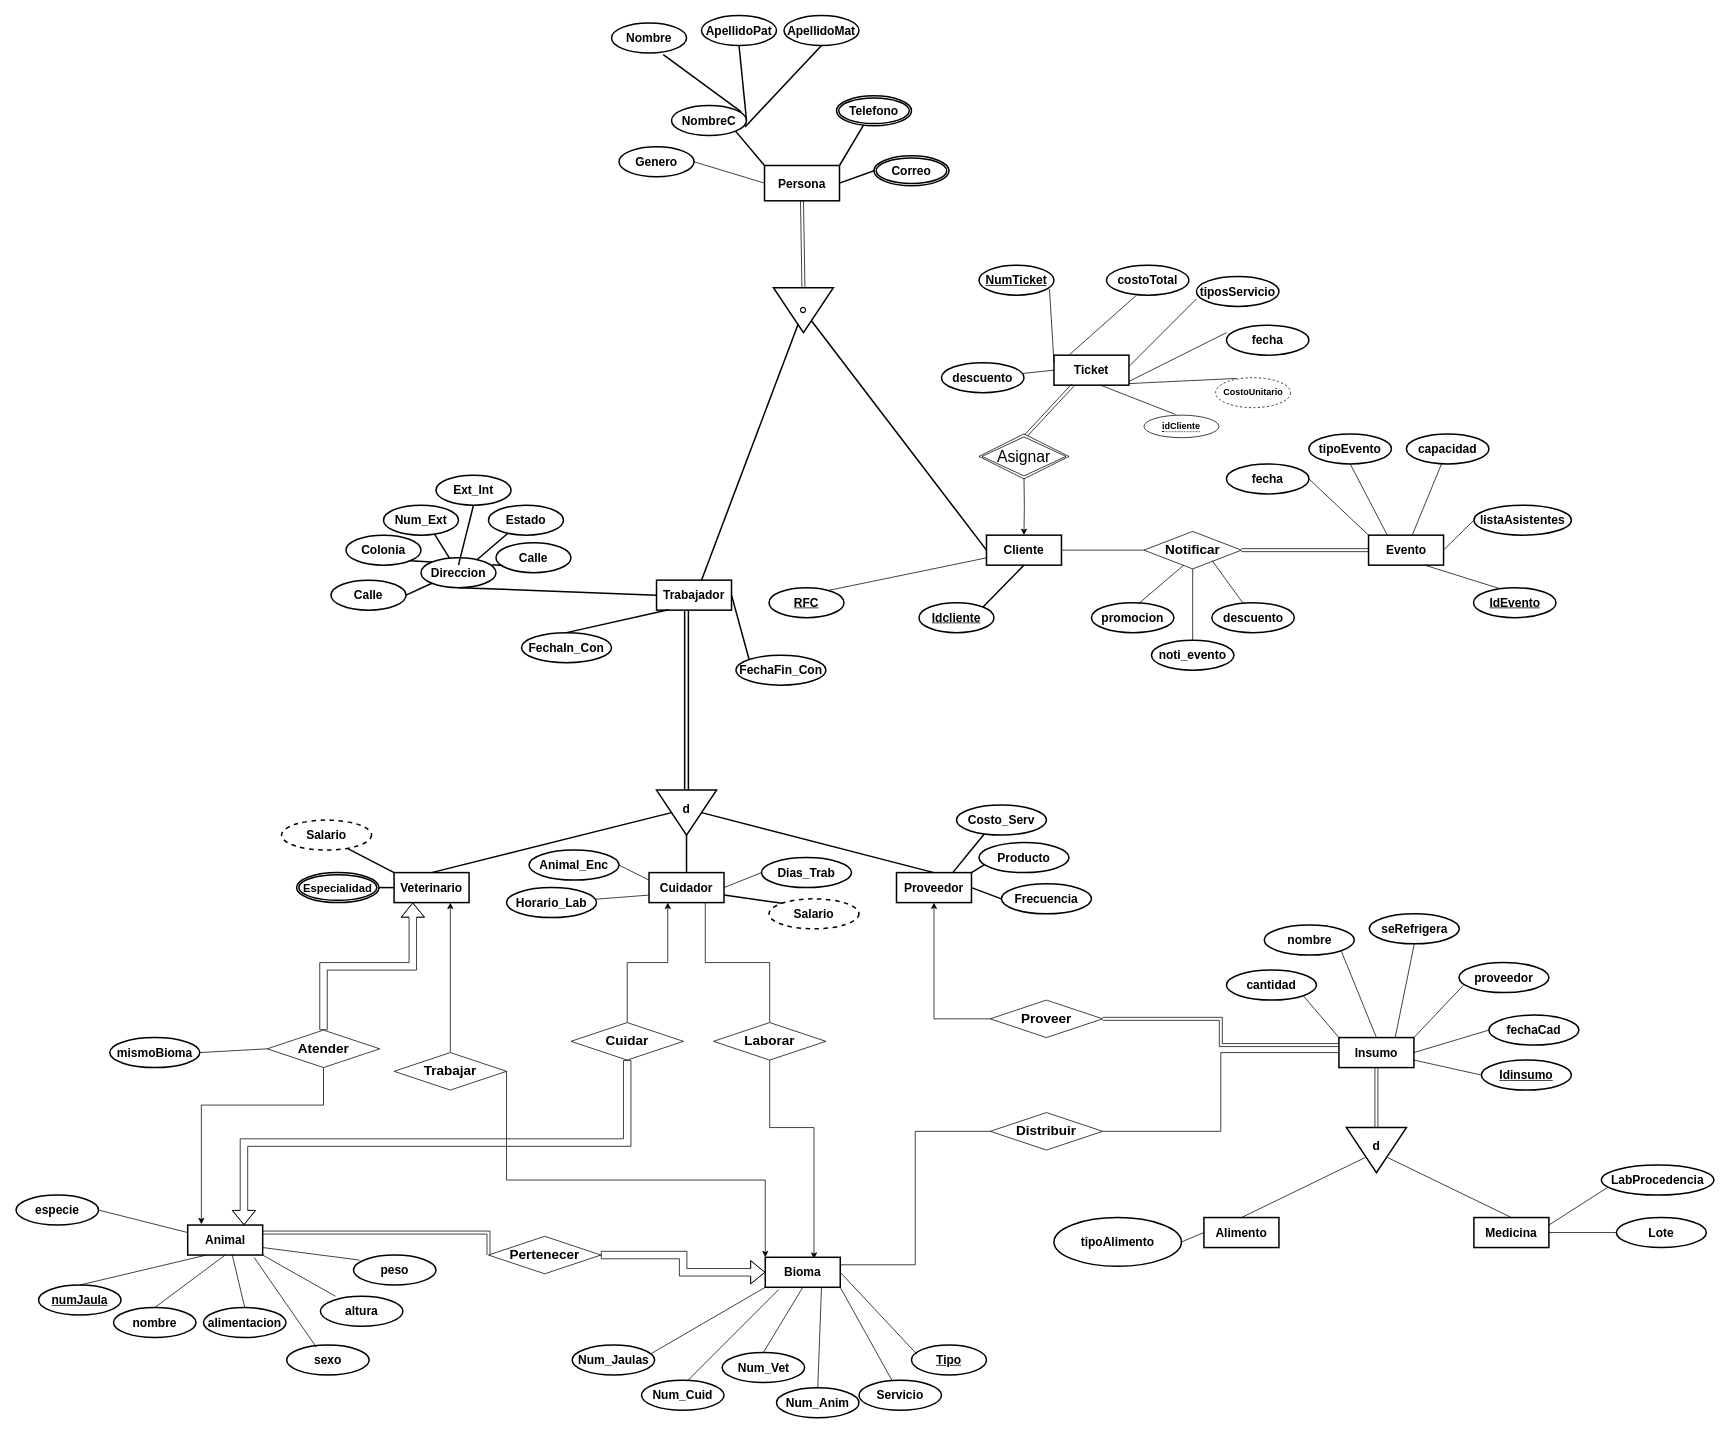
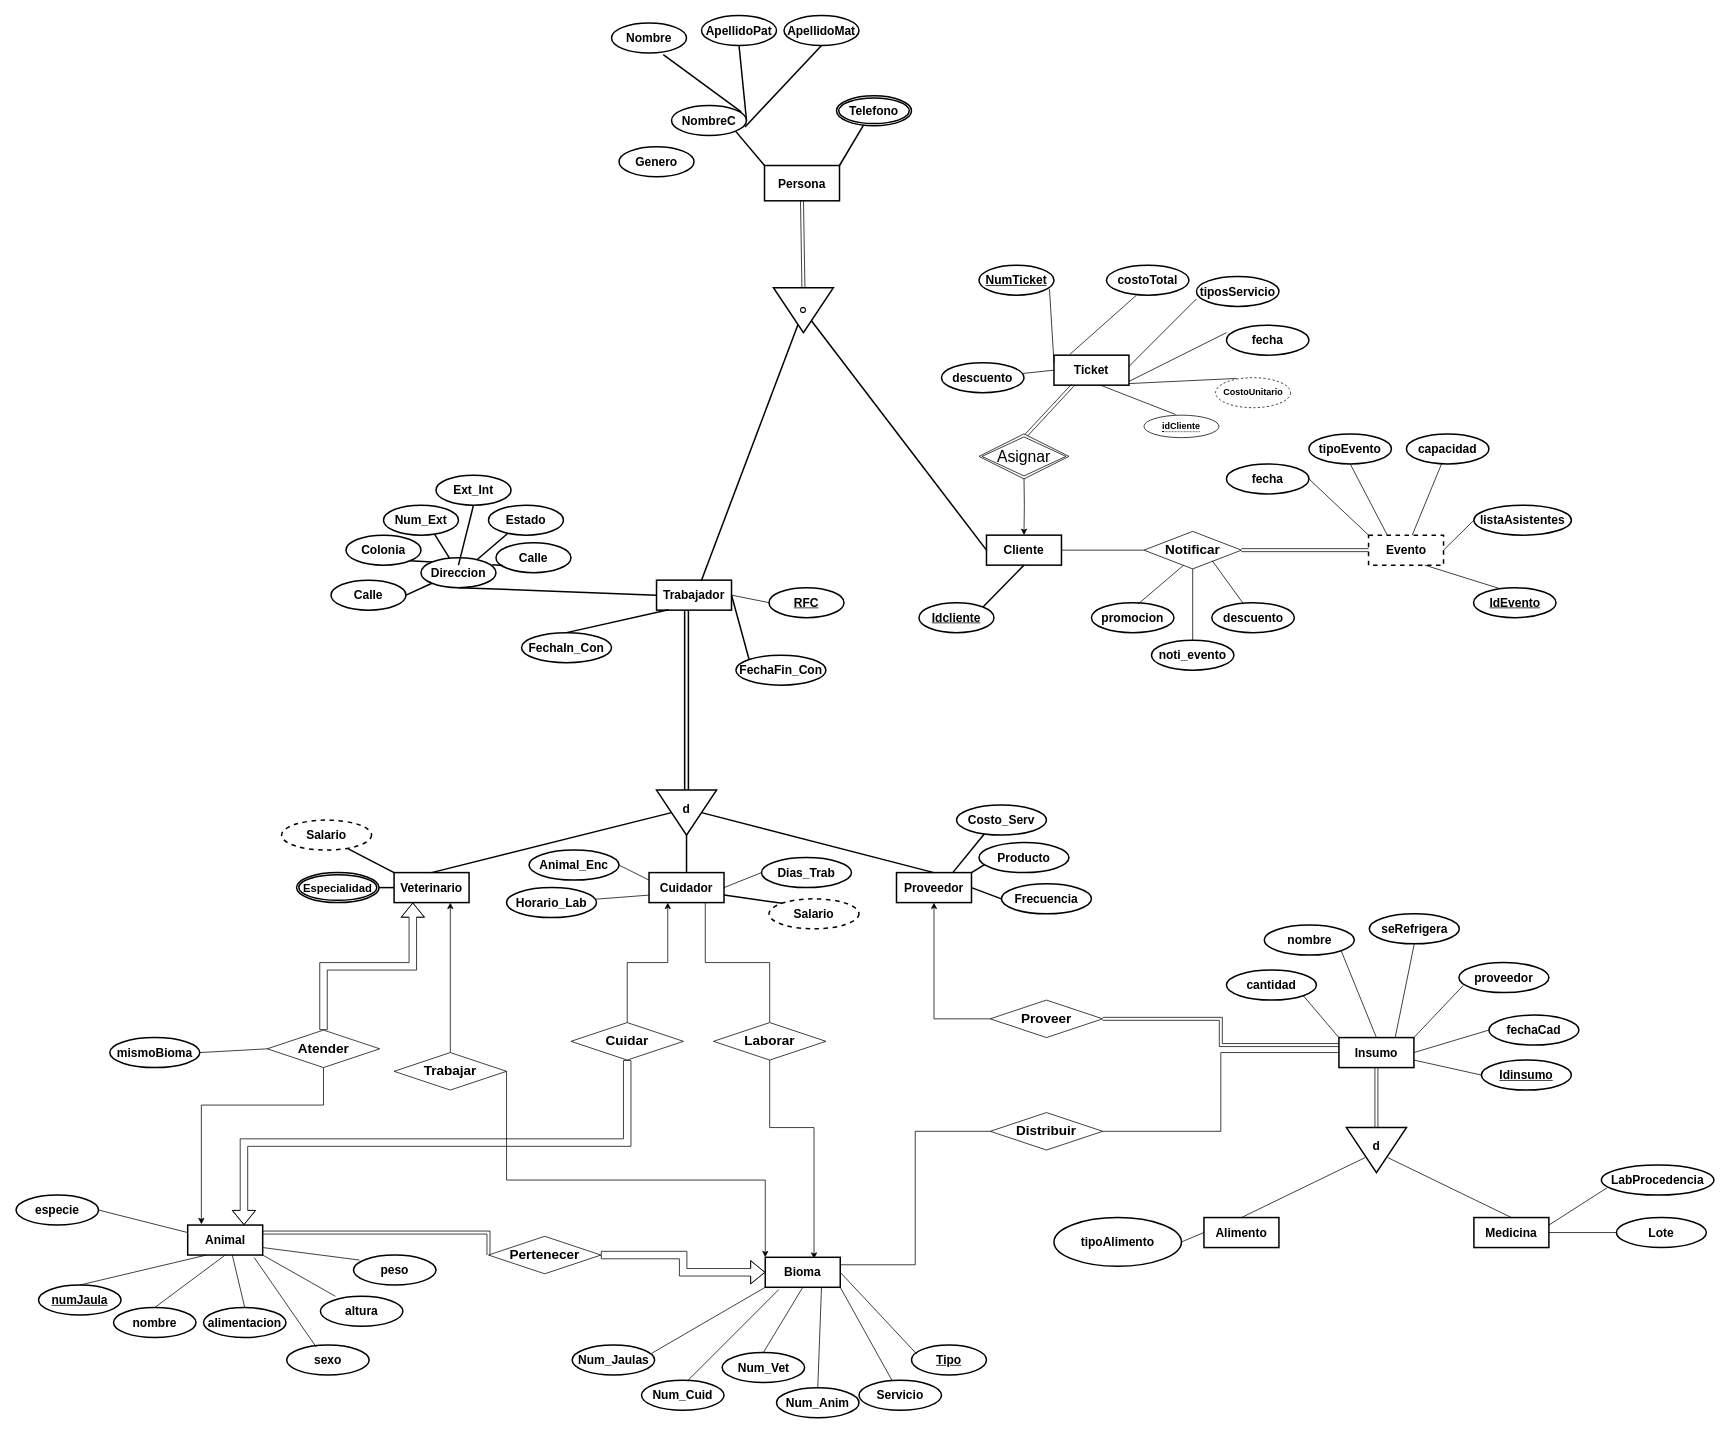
node "Correo": removed
edge "Genero" -- "Persona": removed
edge "Correo" -- "Persona": removed
node "Evento": style solid -> dashed
edge "Cliente" -- "RFC": now "Trabajador" -- "RFC"
